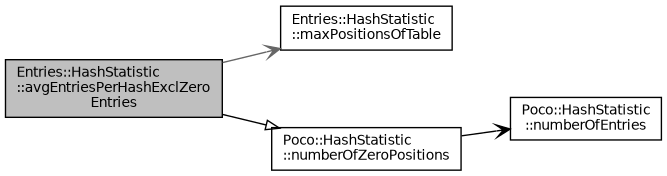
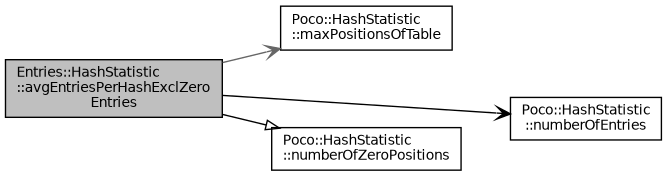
node "Entries::HashStatistic ::maxPositionsOfTable": label "Entries::HashStatistic ::maxPositionsOfTable" -> "Poco::HashStatistic ::maxPositionsOfTable"
edge "Poco::HashStatistic ::numberOfZeroPositions" -> "Poco::HashStatistic ::numberOfEntries": now "Entries::HashStatistic ::avgEntriesPerHashExclZero Entries" -> "Poco::HashStatistic ::numberOfEntries"
